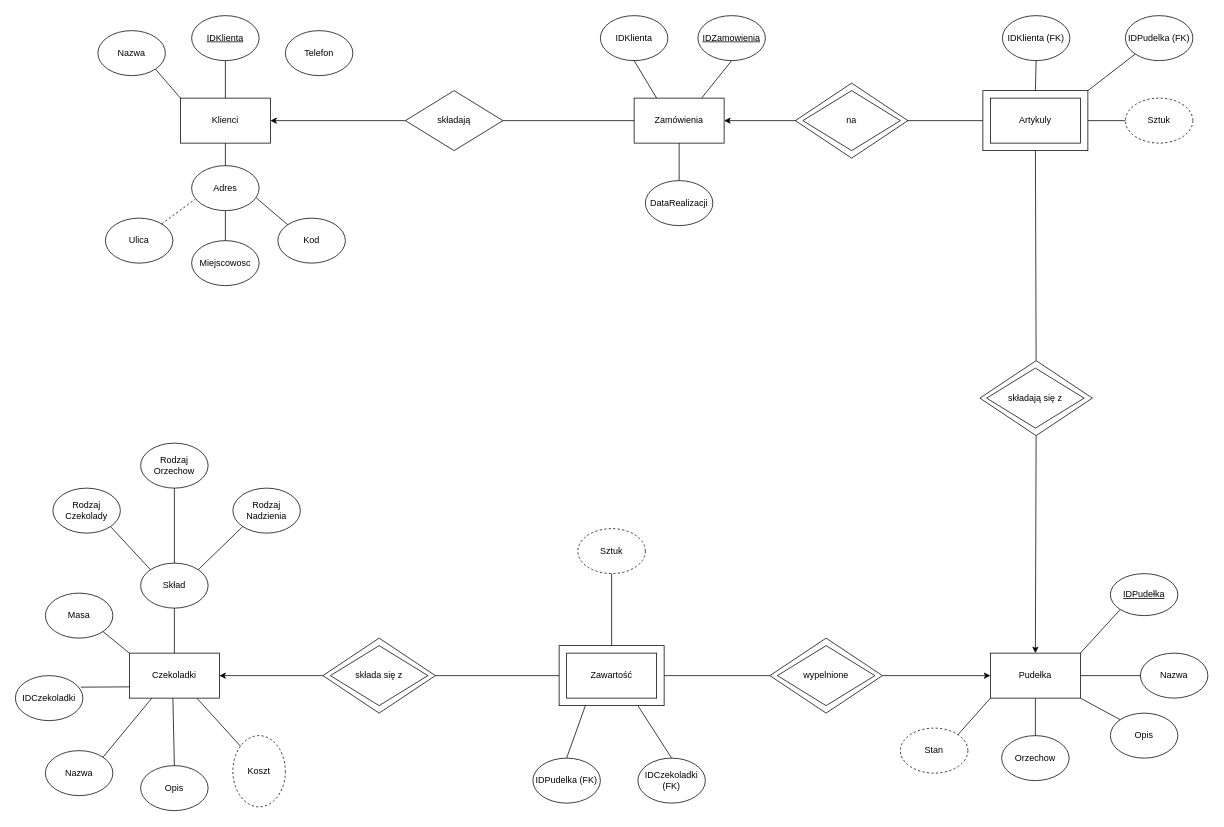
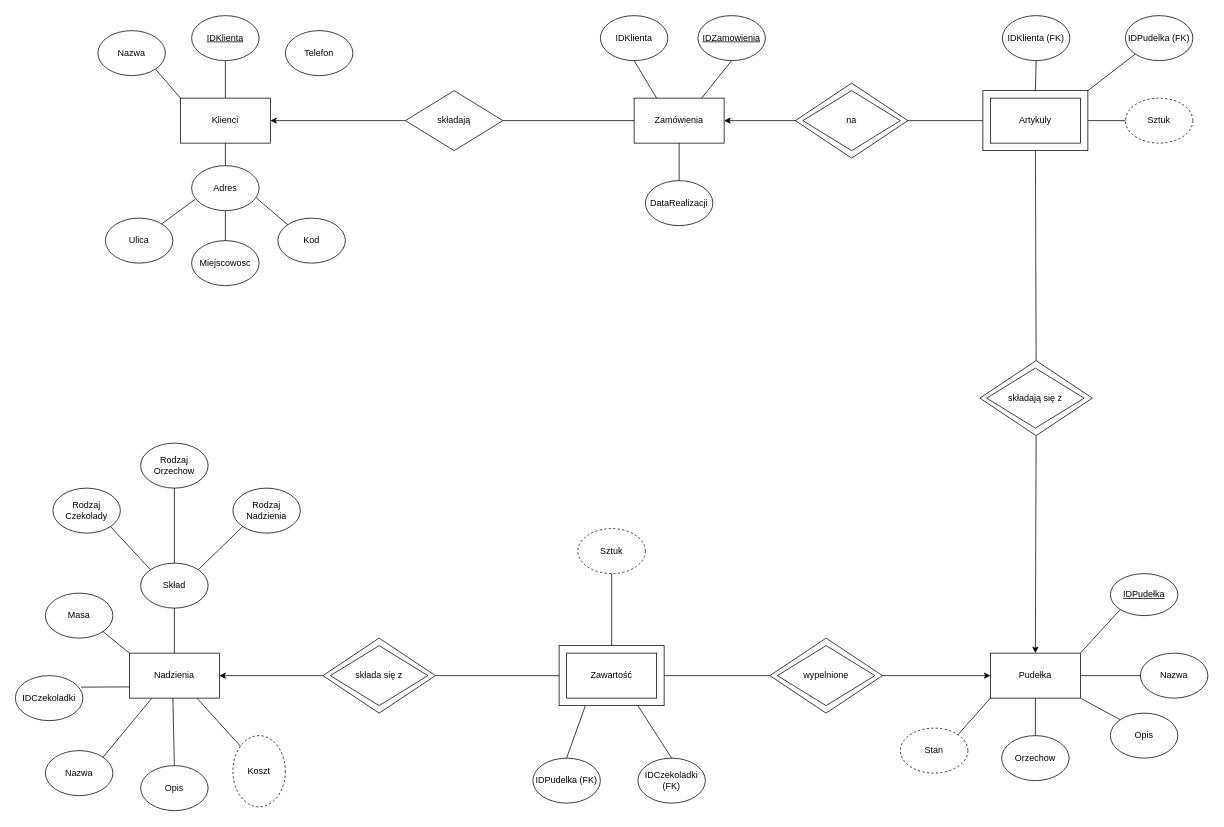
edge "Adres" -- "Ulica": style dashed -> solid
node "Czekoladki": label "Czekoladki" -> "Nadzienia"
